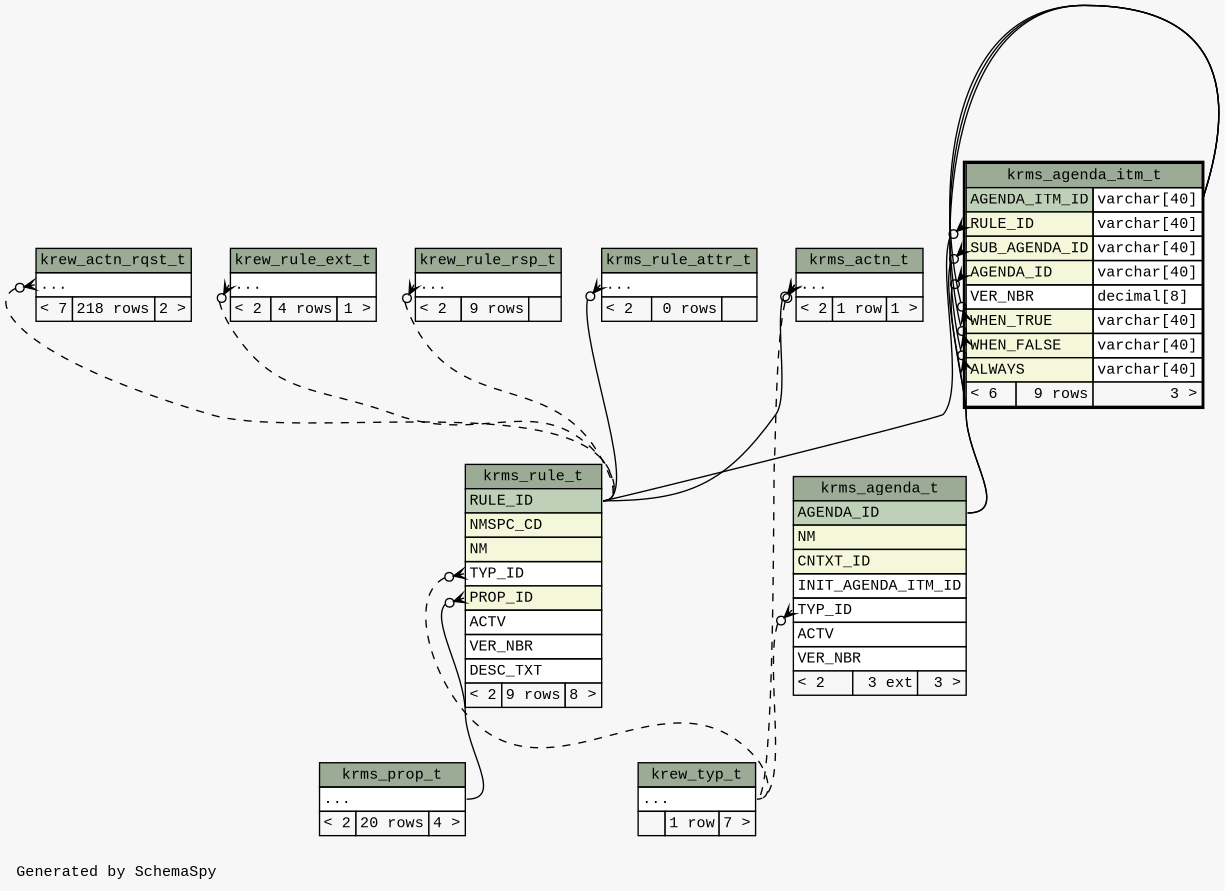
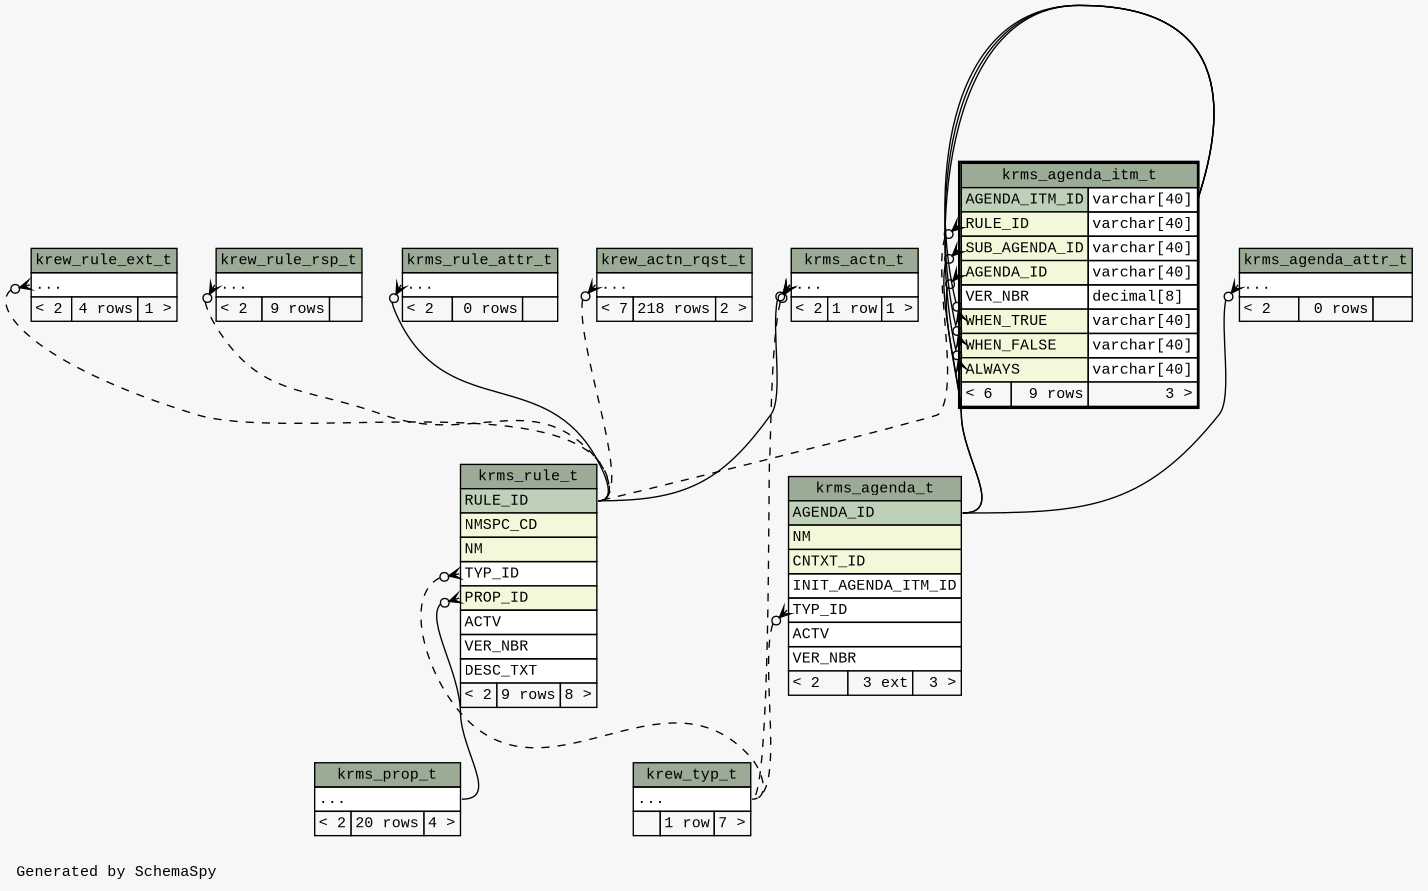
node "krms_agenda_attr_t": added
edge "krms_rule_t" -> "krms_agenda_itm_t": style solid -> dashed
